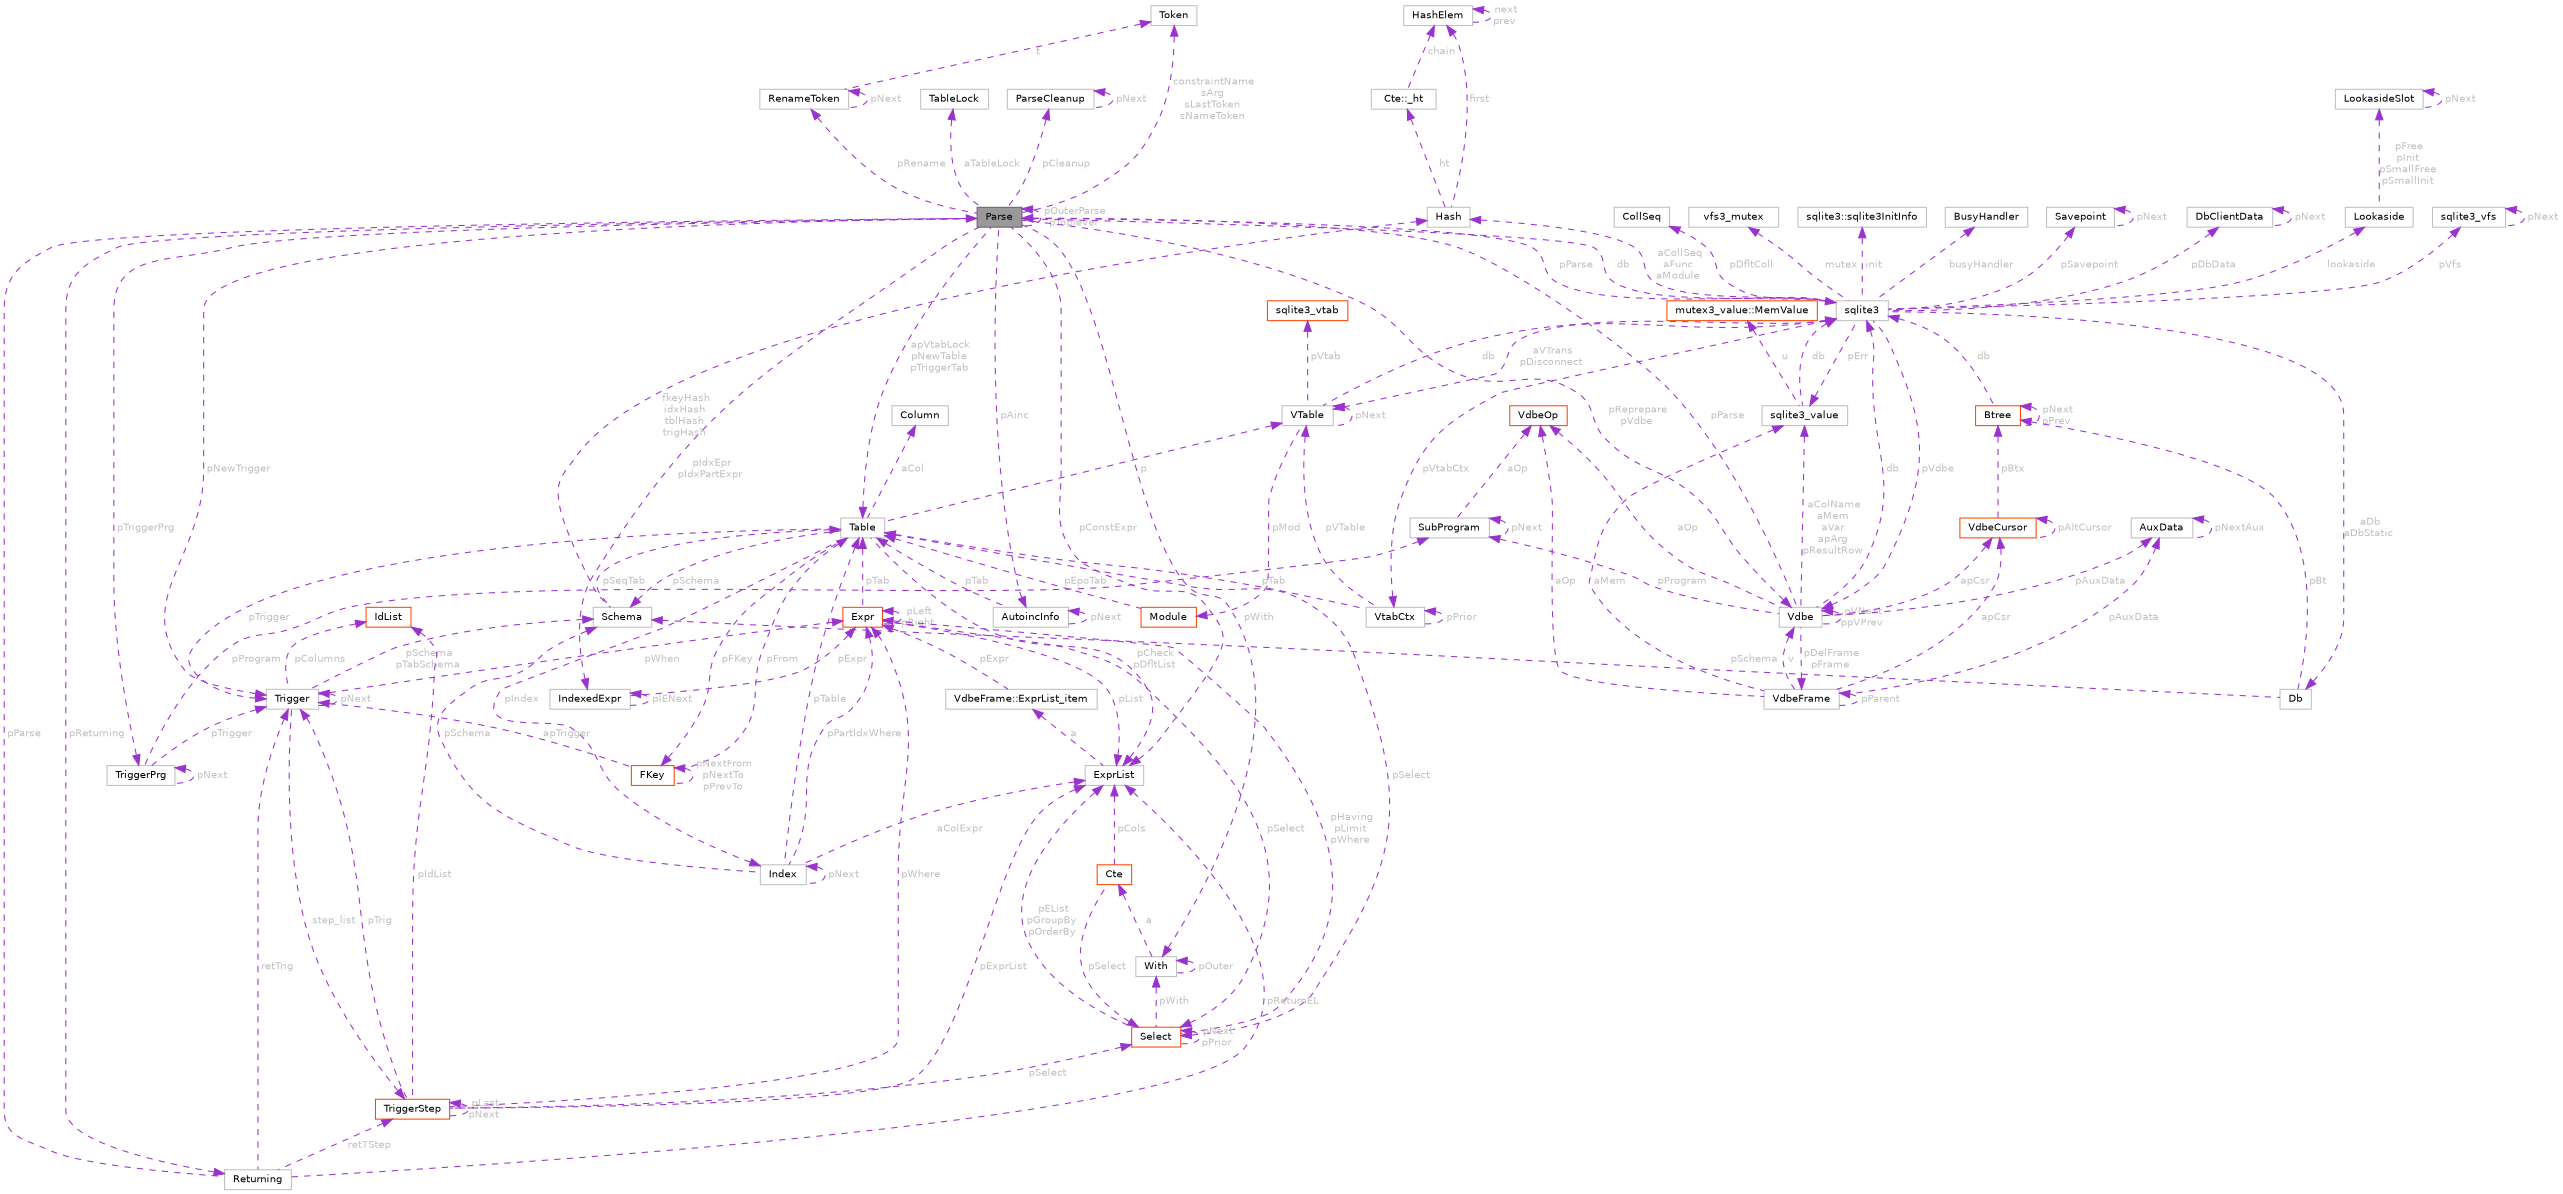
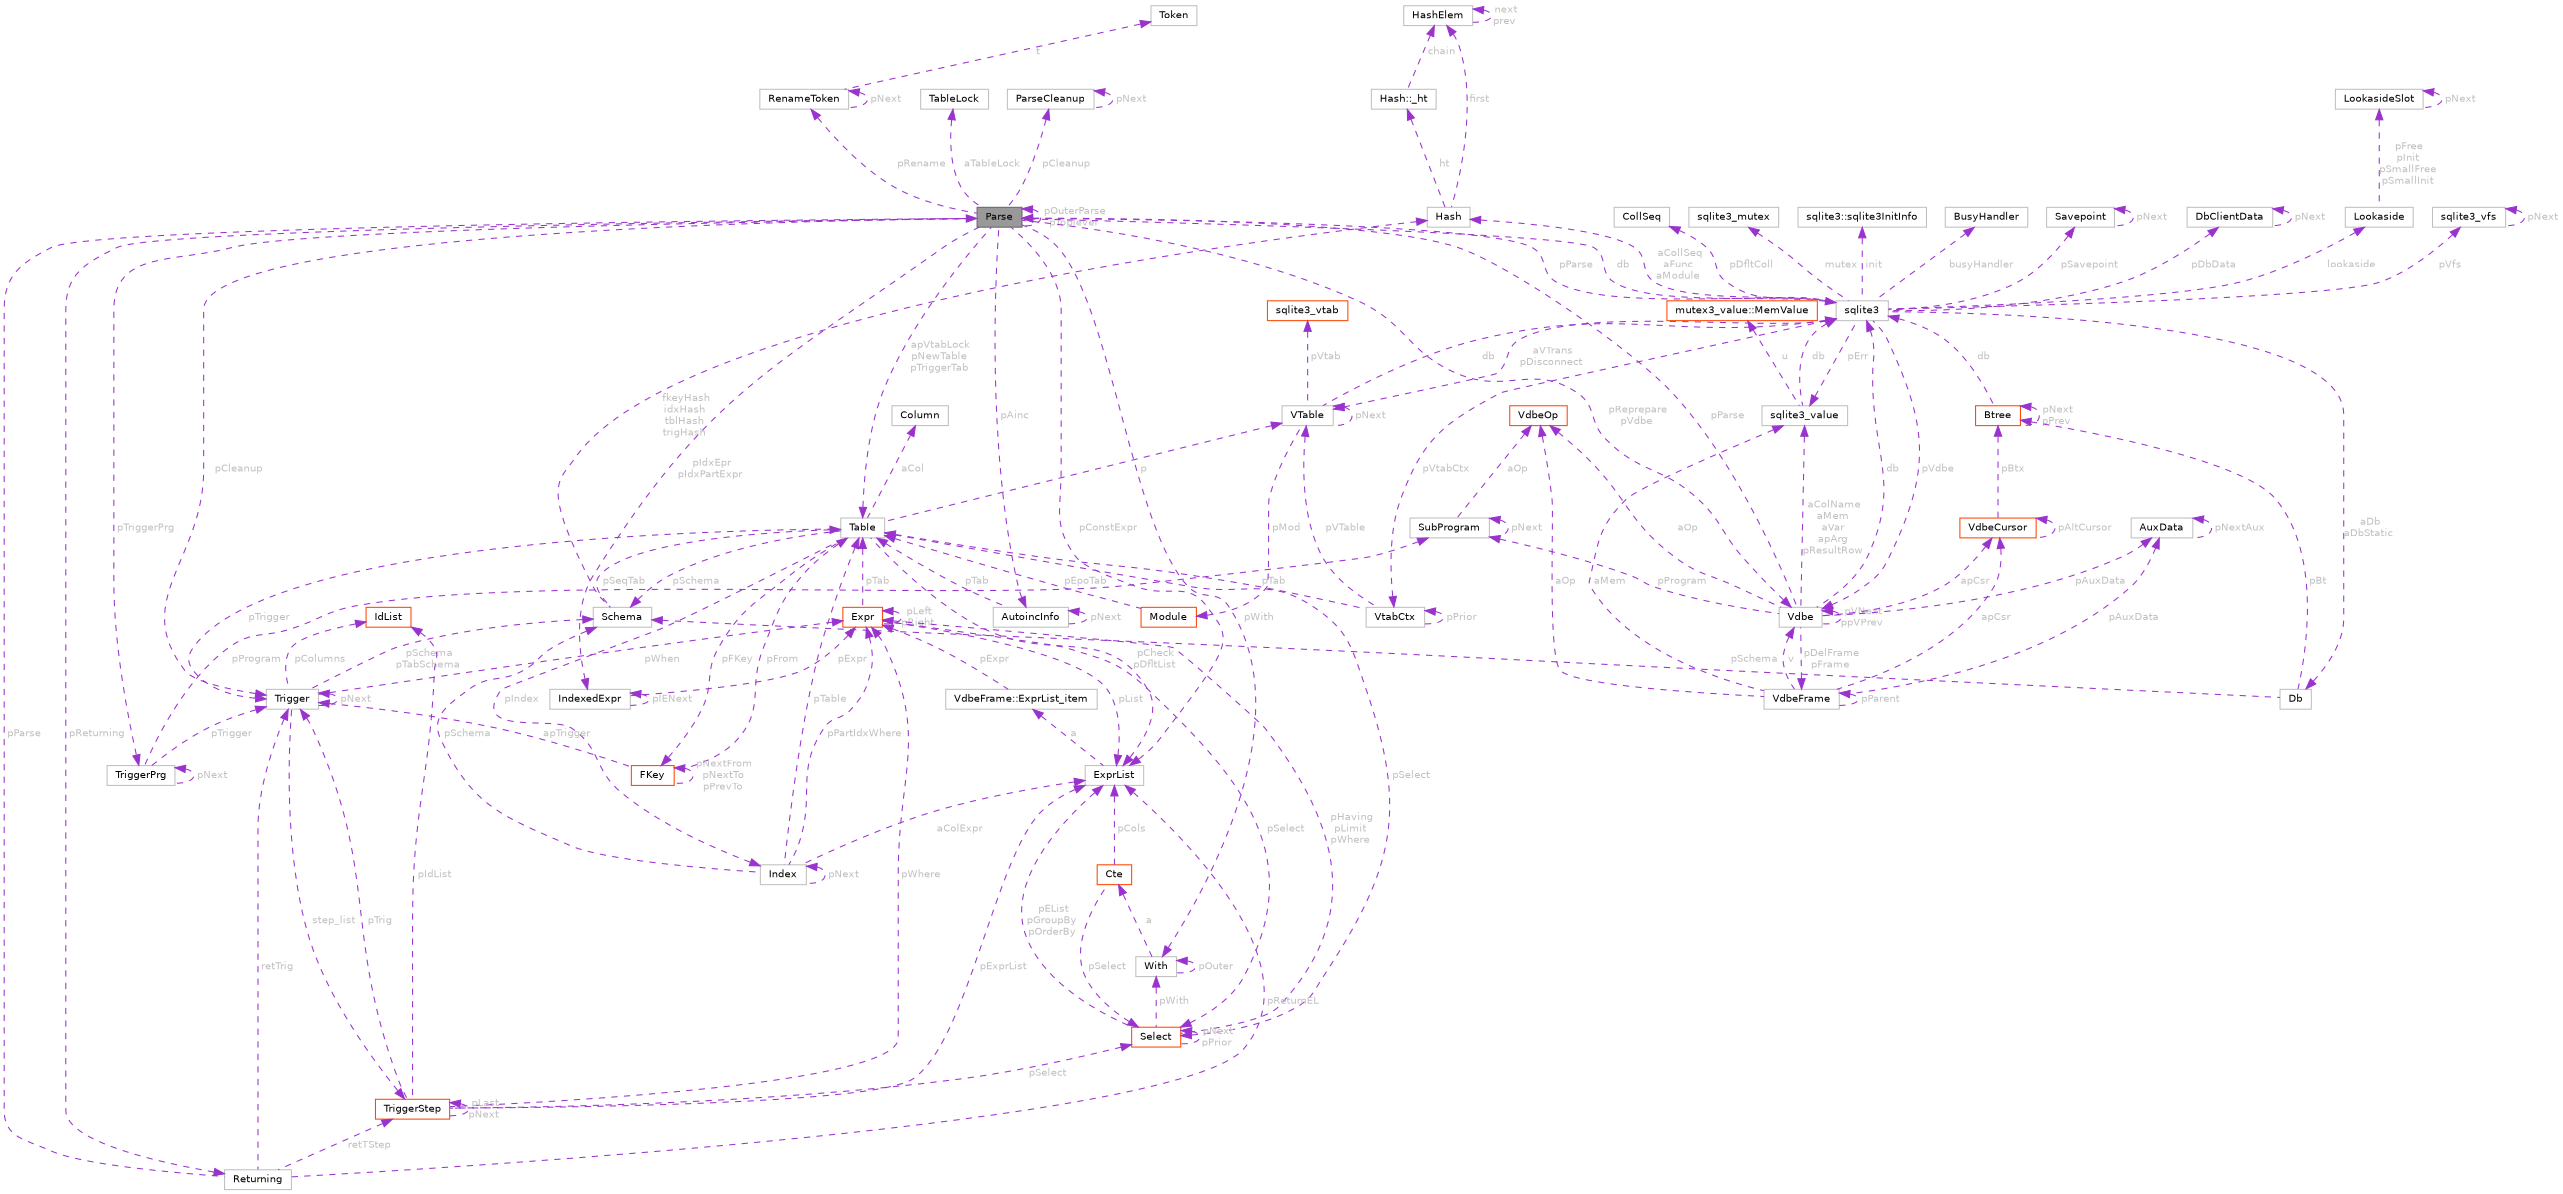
node "Cte::_ht": label "Cte::_ht" -> "Hash::_ht"
edge "Parse" -> "Token": removed, label "constraintName sArg sLastToken sNameToken"
node "vfs3_mutex": label "vfs3_mutex" -> "sqlite3_mutex"
edge "Parse" -> "Trigger": label " pNewTrigger" -> " pCleanup"
